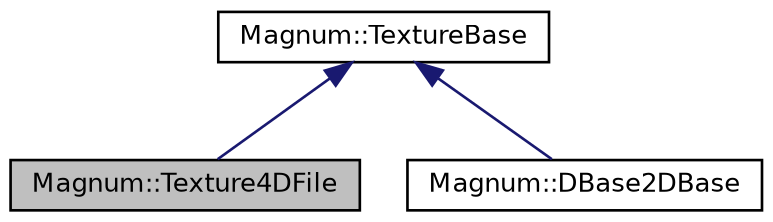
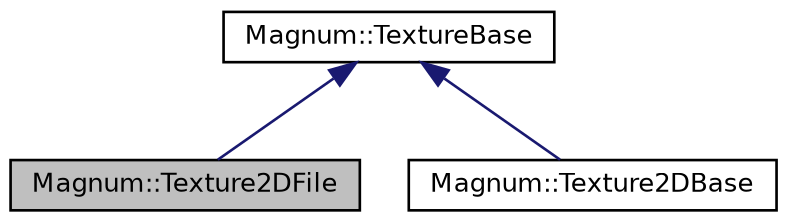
node "Magnum::Texture4DFile": label "Magnum::Texture4DFile" -> "Magnum::Texture2DFile"
node "Magnum::DBase2DBase": label "Magnum::DBase2DBase" -> "Magnum::Texture2DBase"
